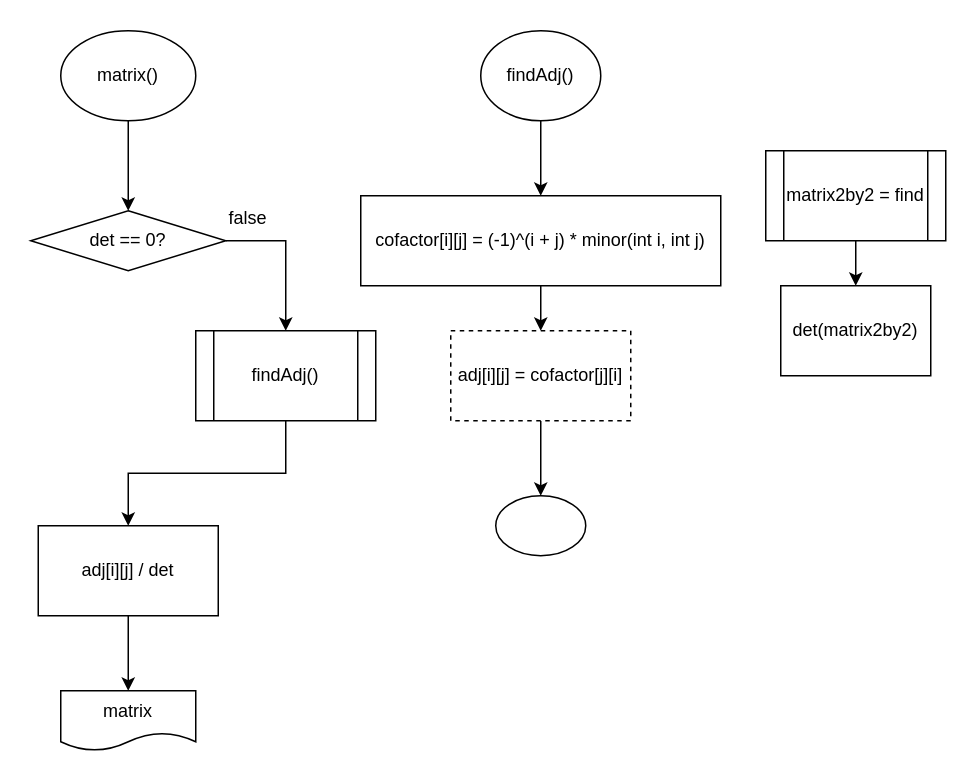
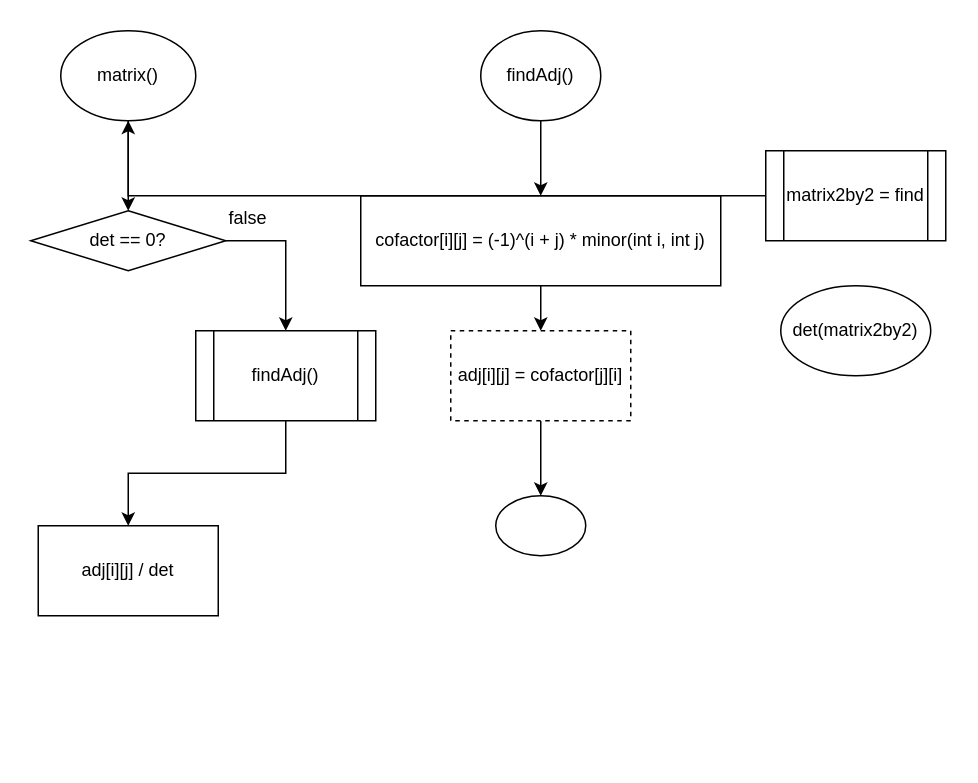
edge "matrix2by2 = find" -> "det(matrix2by2)": now "matrix2by2 = find" -> "matrix()"
node "det(matrix2by2)": shape rectangle -> ellipse
edge "adj[i][j] / det" -> "matrix": removed
node "matrix": removed
